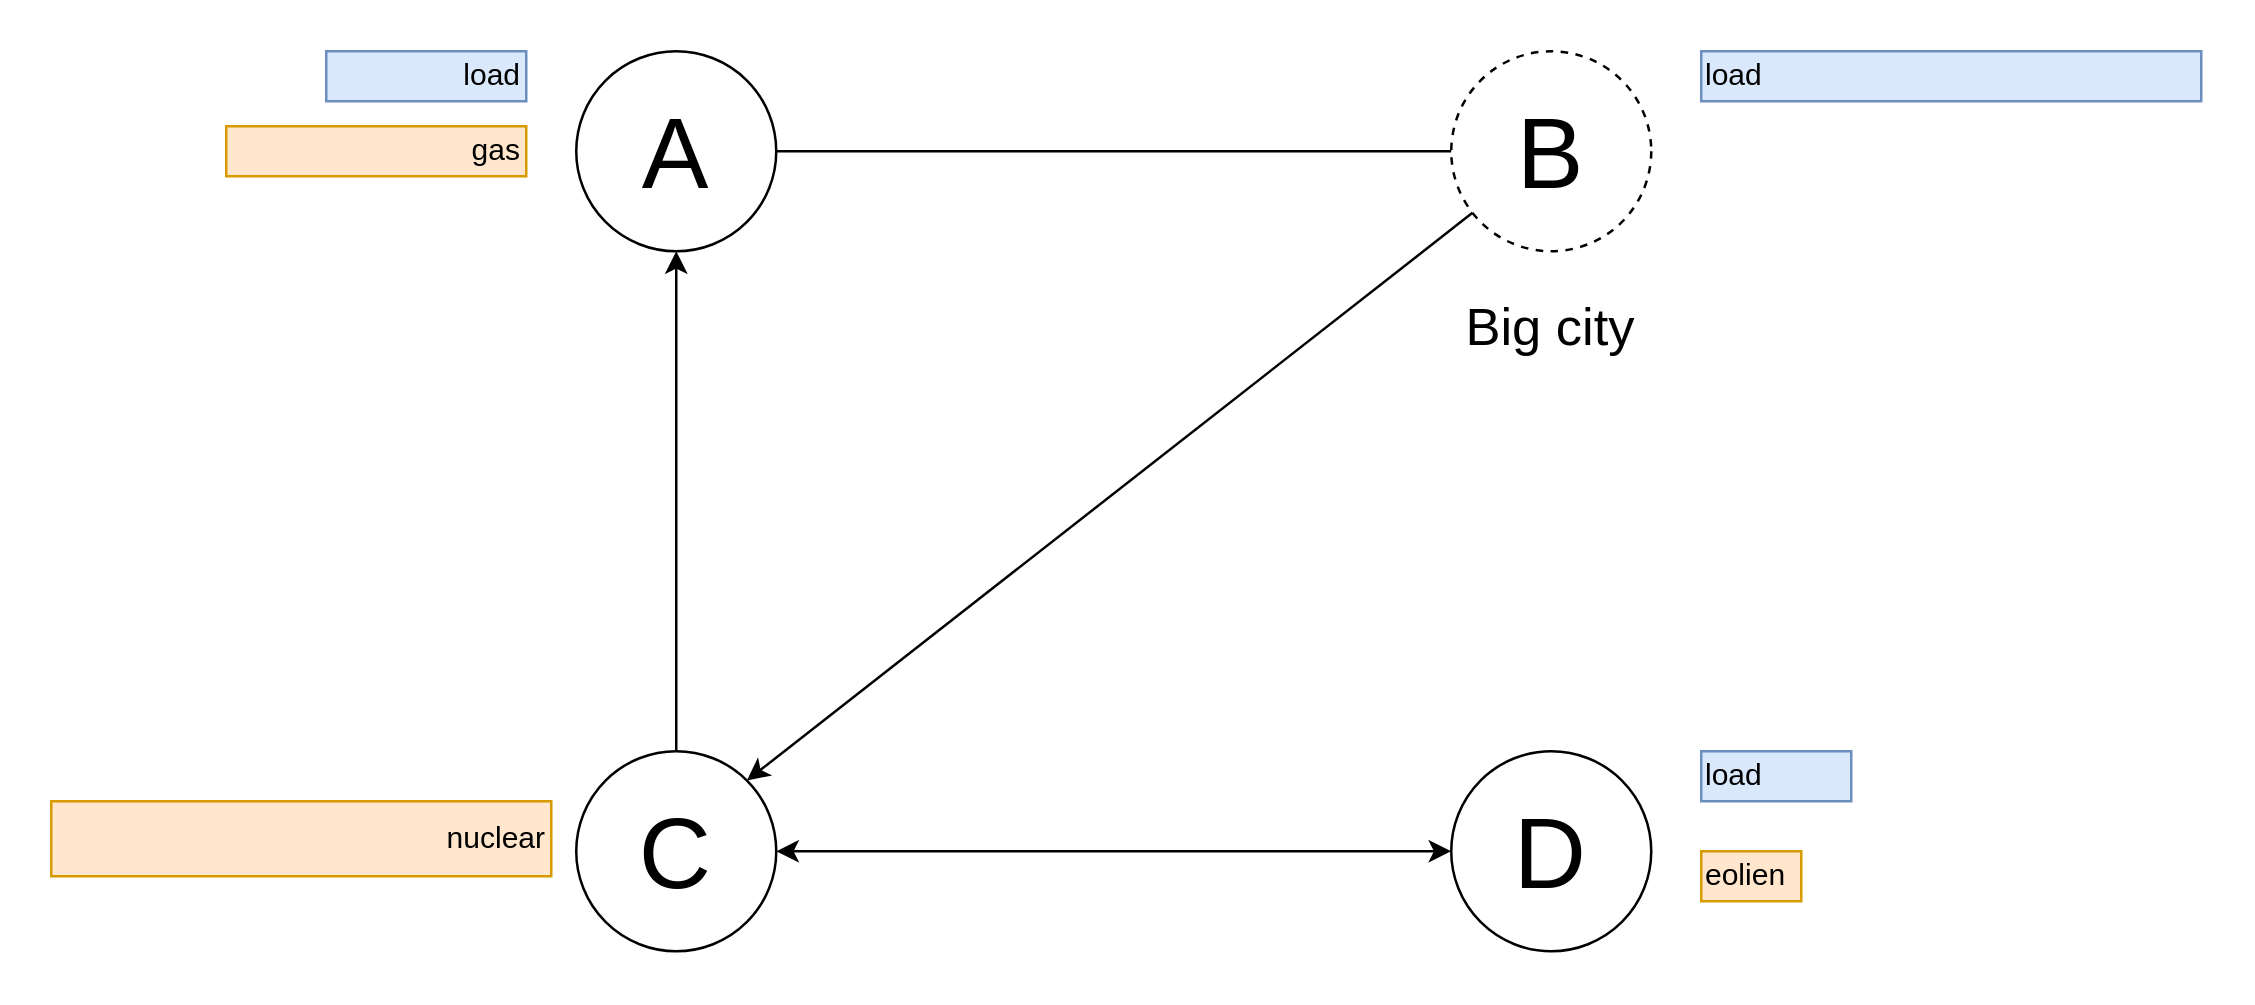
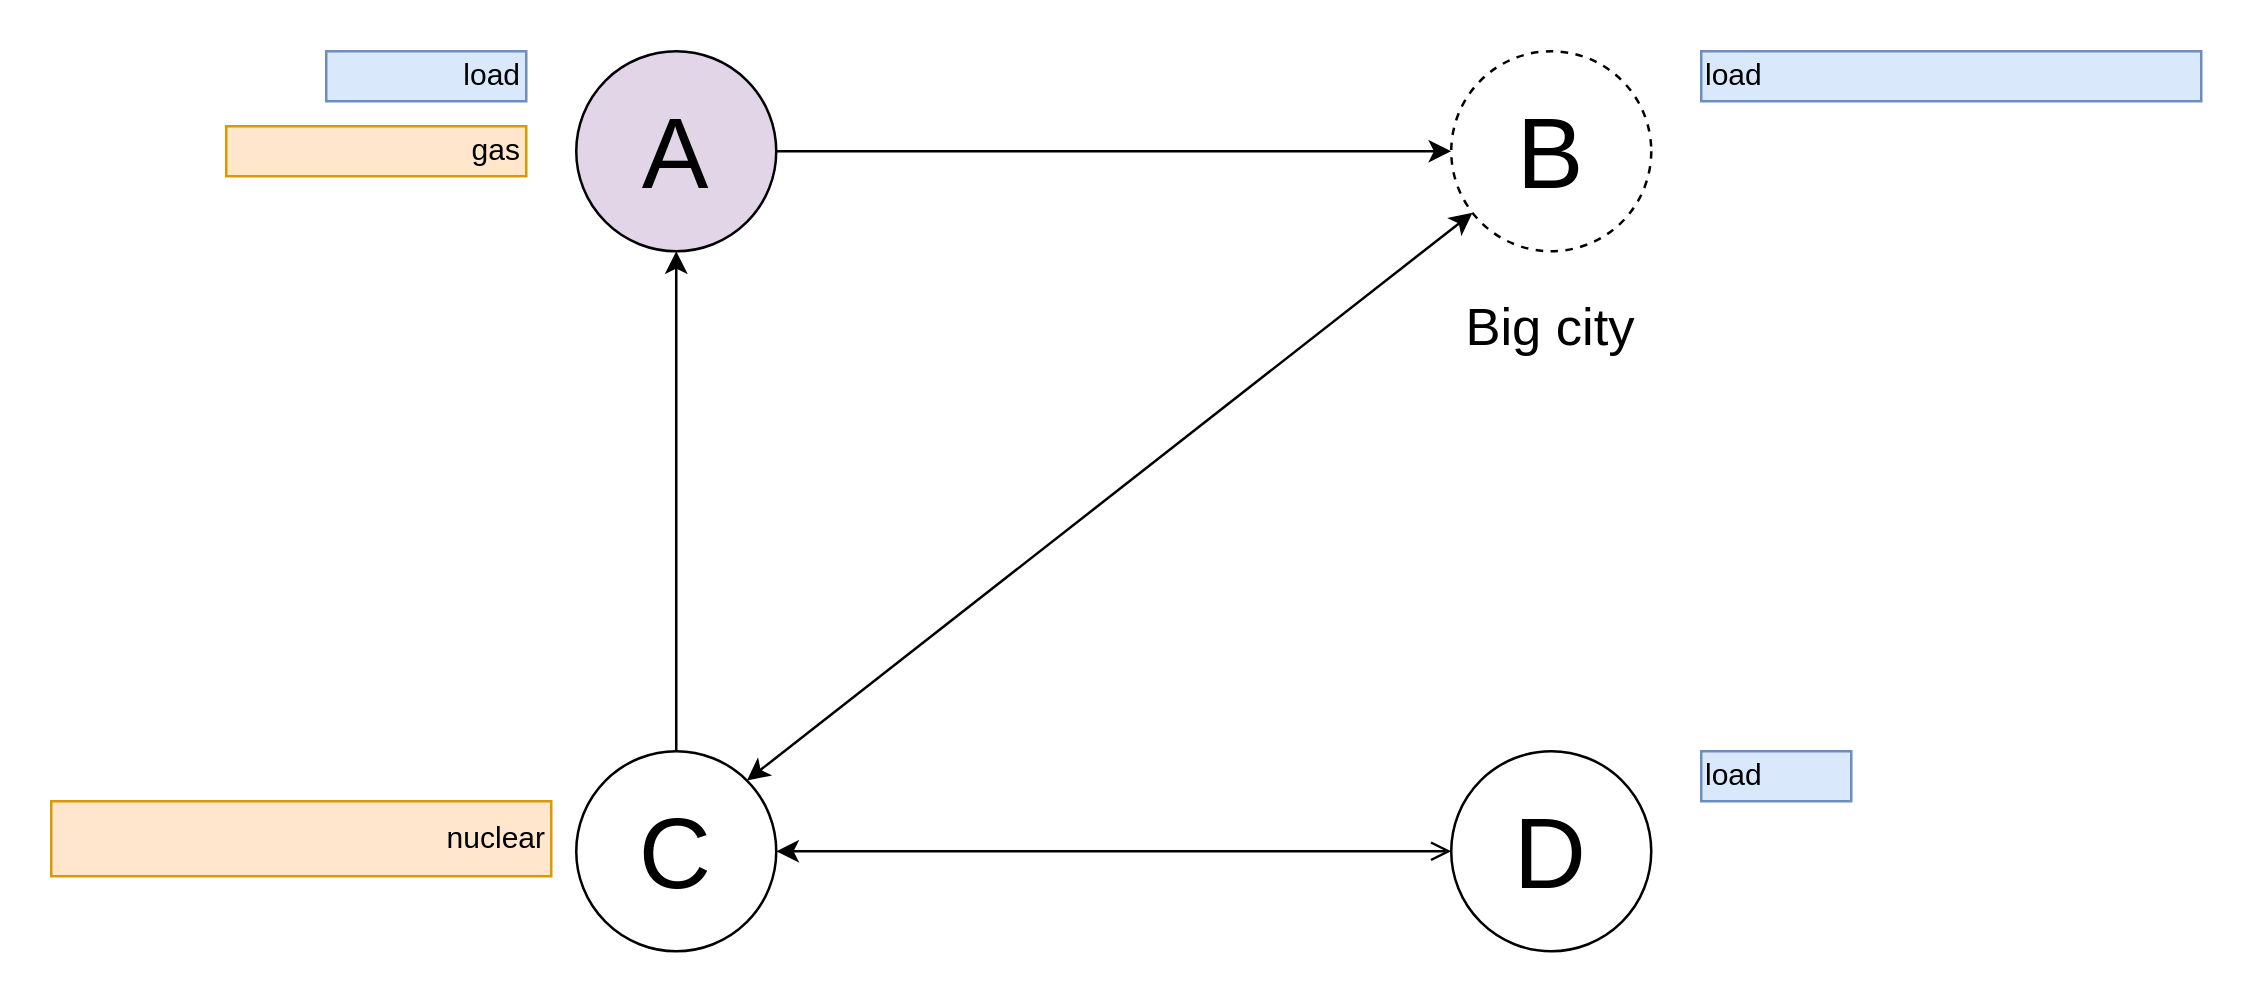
node "A": fillcolor #ffffff -> #e1d5e7
edge "A" -- "B": arrowhead none -> classic
edge "B" -> "C": arrowhead none -> classic
edge "C" -- "D": arrowhead classic -> open
node "eolien": removed
